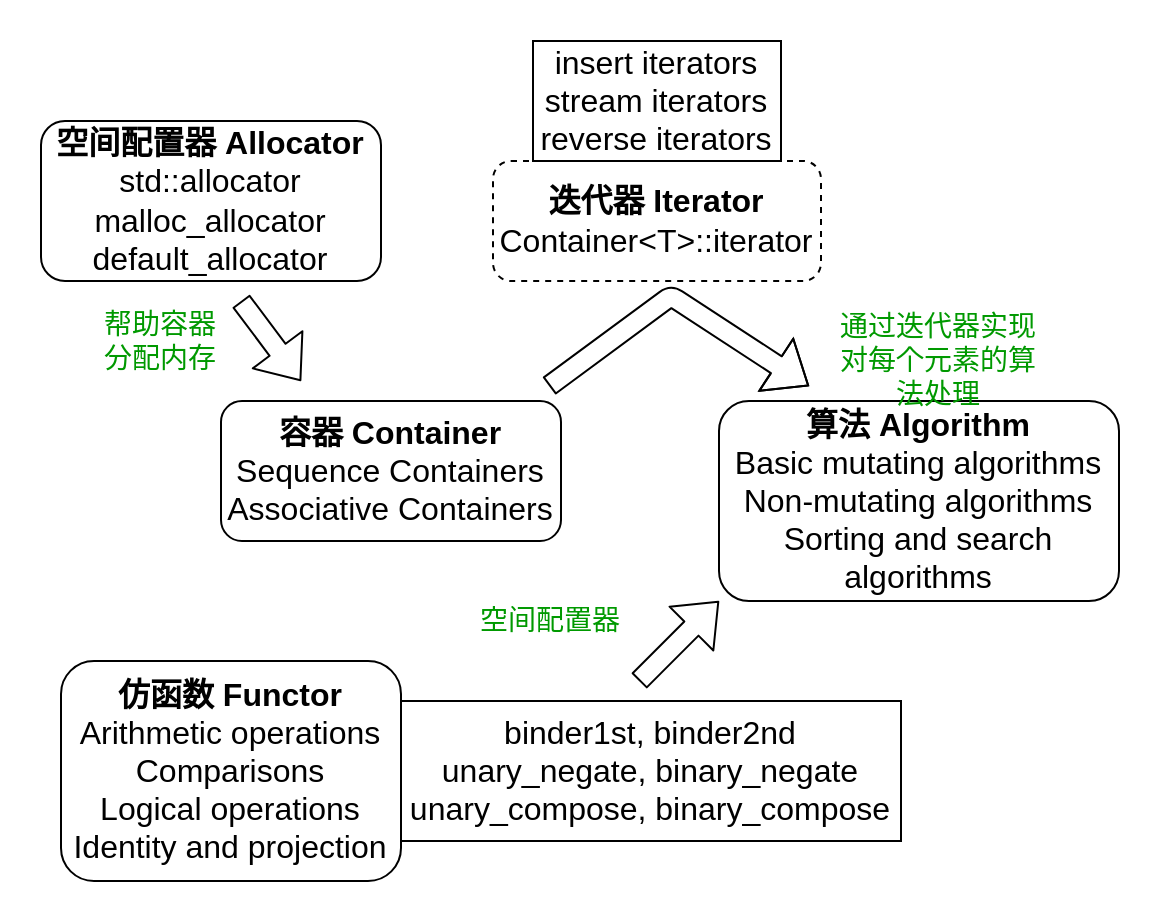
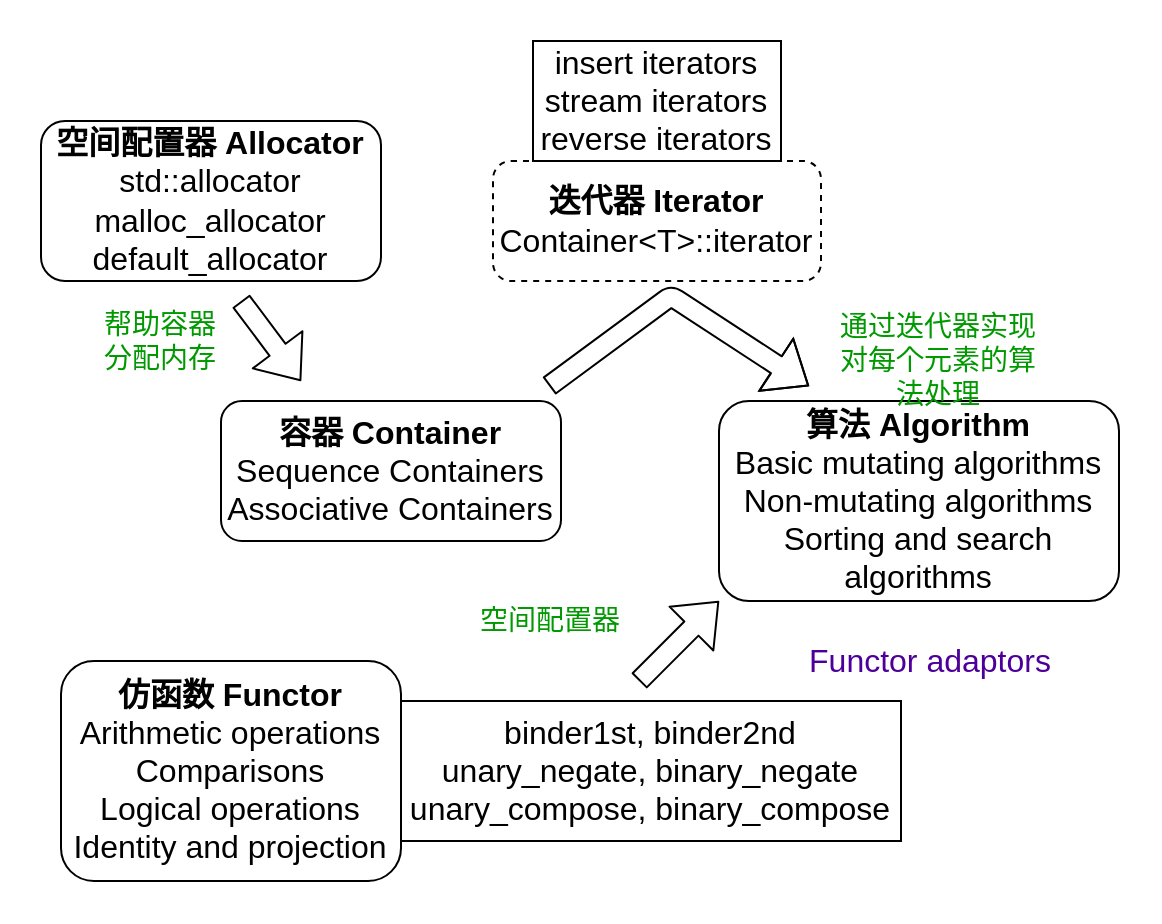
node "Functor adaptors": added
